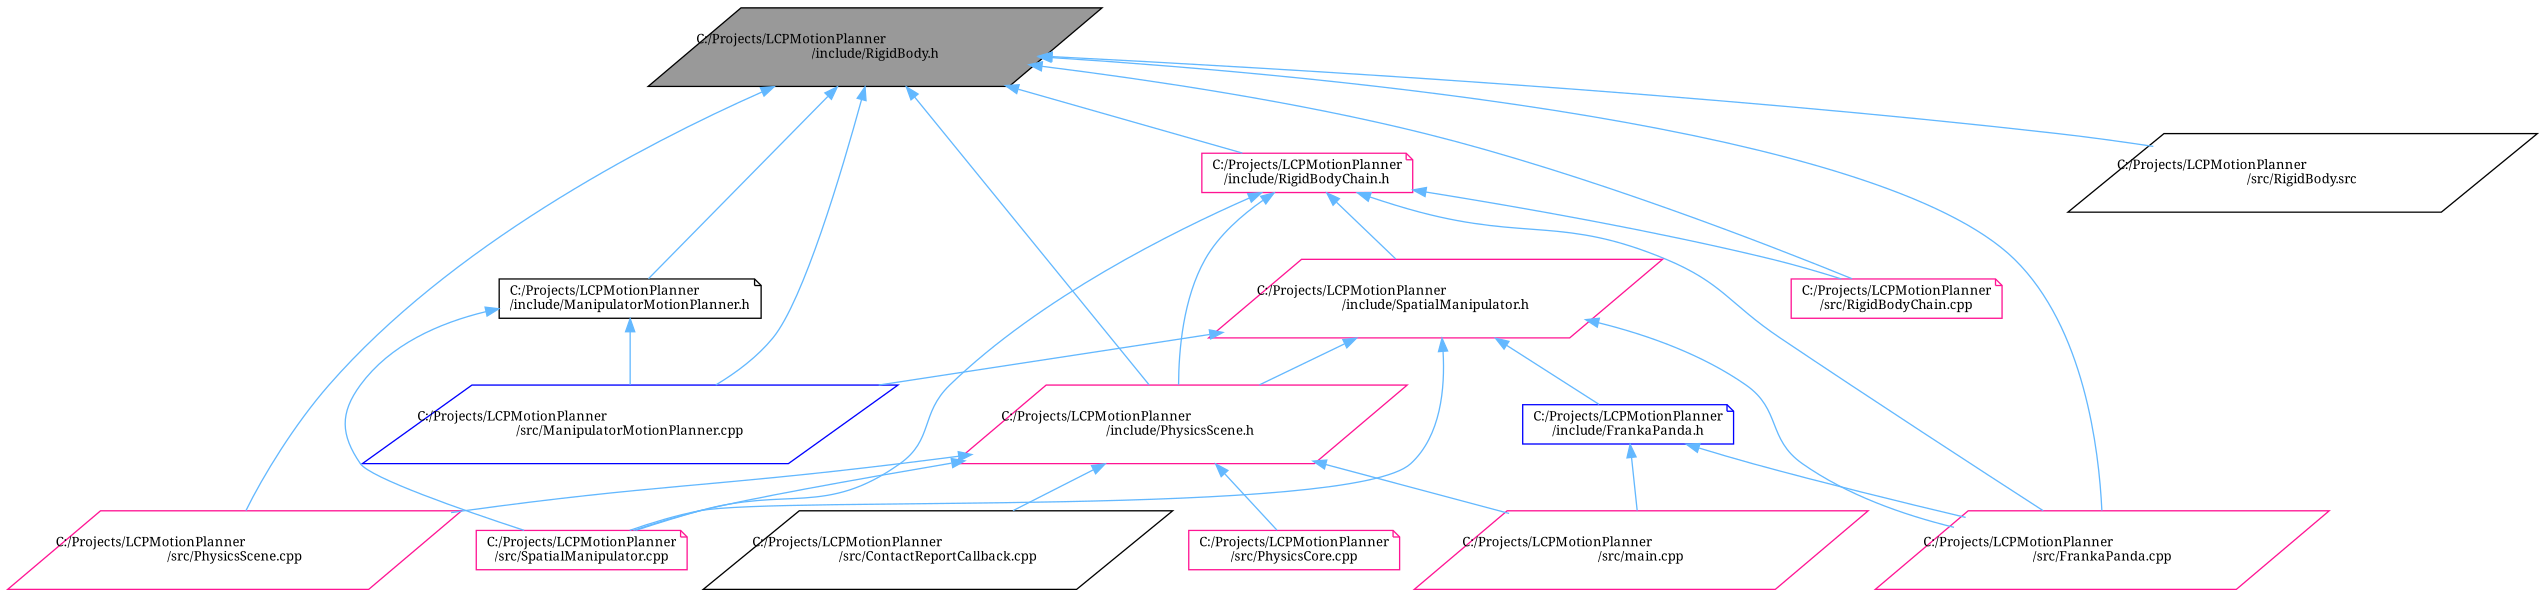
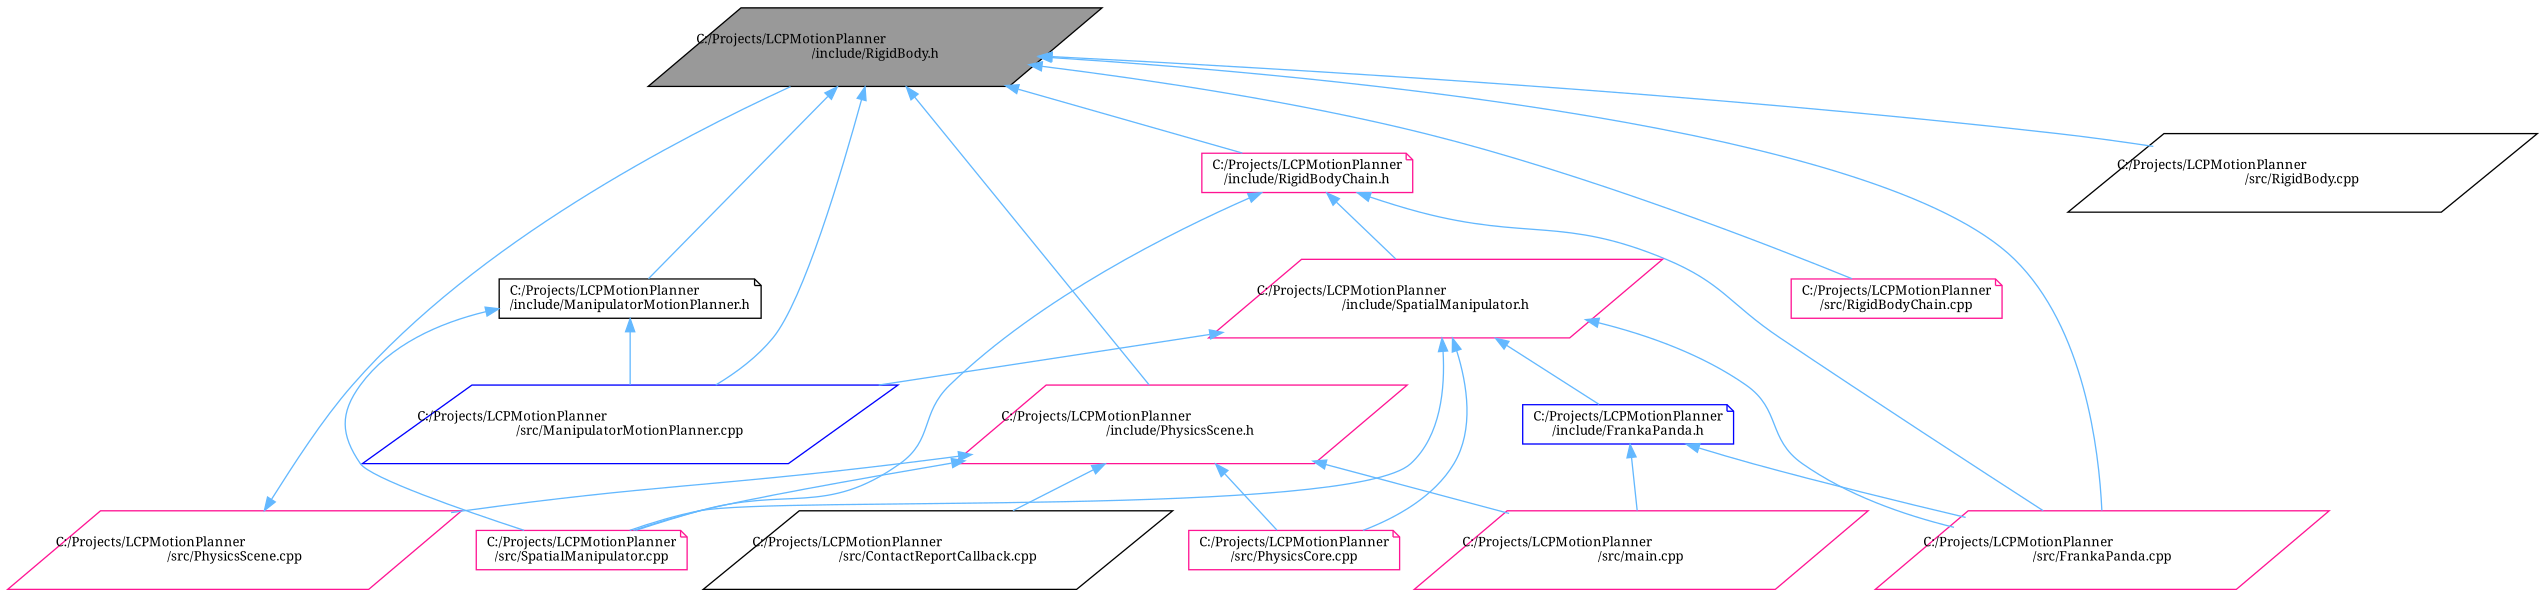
node "C:/Projects/LCPMotionPlanner /src/RigidBody.src": label "C:/Projects/LCPMotionPlanner /src/RigidBody.src" -> "C:/Projects/LCPMotionPlanner /src/RigidBody.cpp"
edge "C:/Projects/LCPMotionPlanner /src/RigidBodyChain.cpp" -> "C:/Projects/LCPMotionPlanner /include/RigidBodyChain.h": removed
edge "C:/Projects/LCPMotionPlanner /src/PhysicsScene.cpp" -> "C:/Projects/LCPMotionPlanner /include/RigidBody.h": reversed
edge "C:/Projects/LCPMotionPlanner /include/PhysicsScene.h" -> "C:/Projects/LCPMotionPlanner /include/RigidBodyChain.h": removed
edge "C:/Projects/LCPMotionPlanner /include/PhysicsScene.h" -> "C:/Projects/LCPMotionPlanner /include/SpatialManipulator.h": now "C:/Projects/LCPMotionPlanner /src/PhysicsCore.cpp" -> "C:/Projects/LCPMotionPlanner /include/SpatialManipulator.h"
